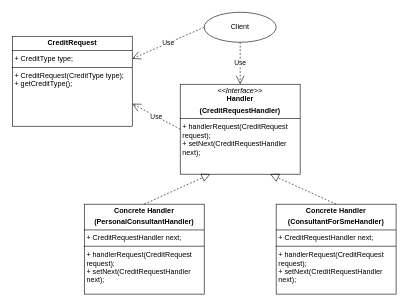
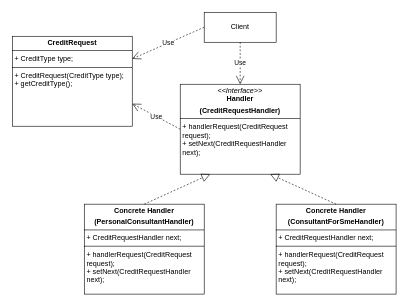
node "Client": shape ellipse -> rectangle
